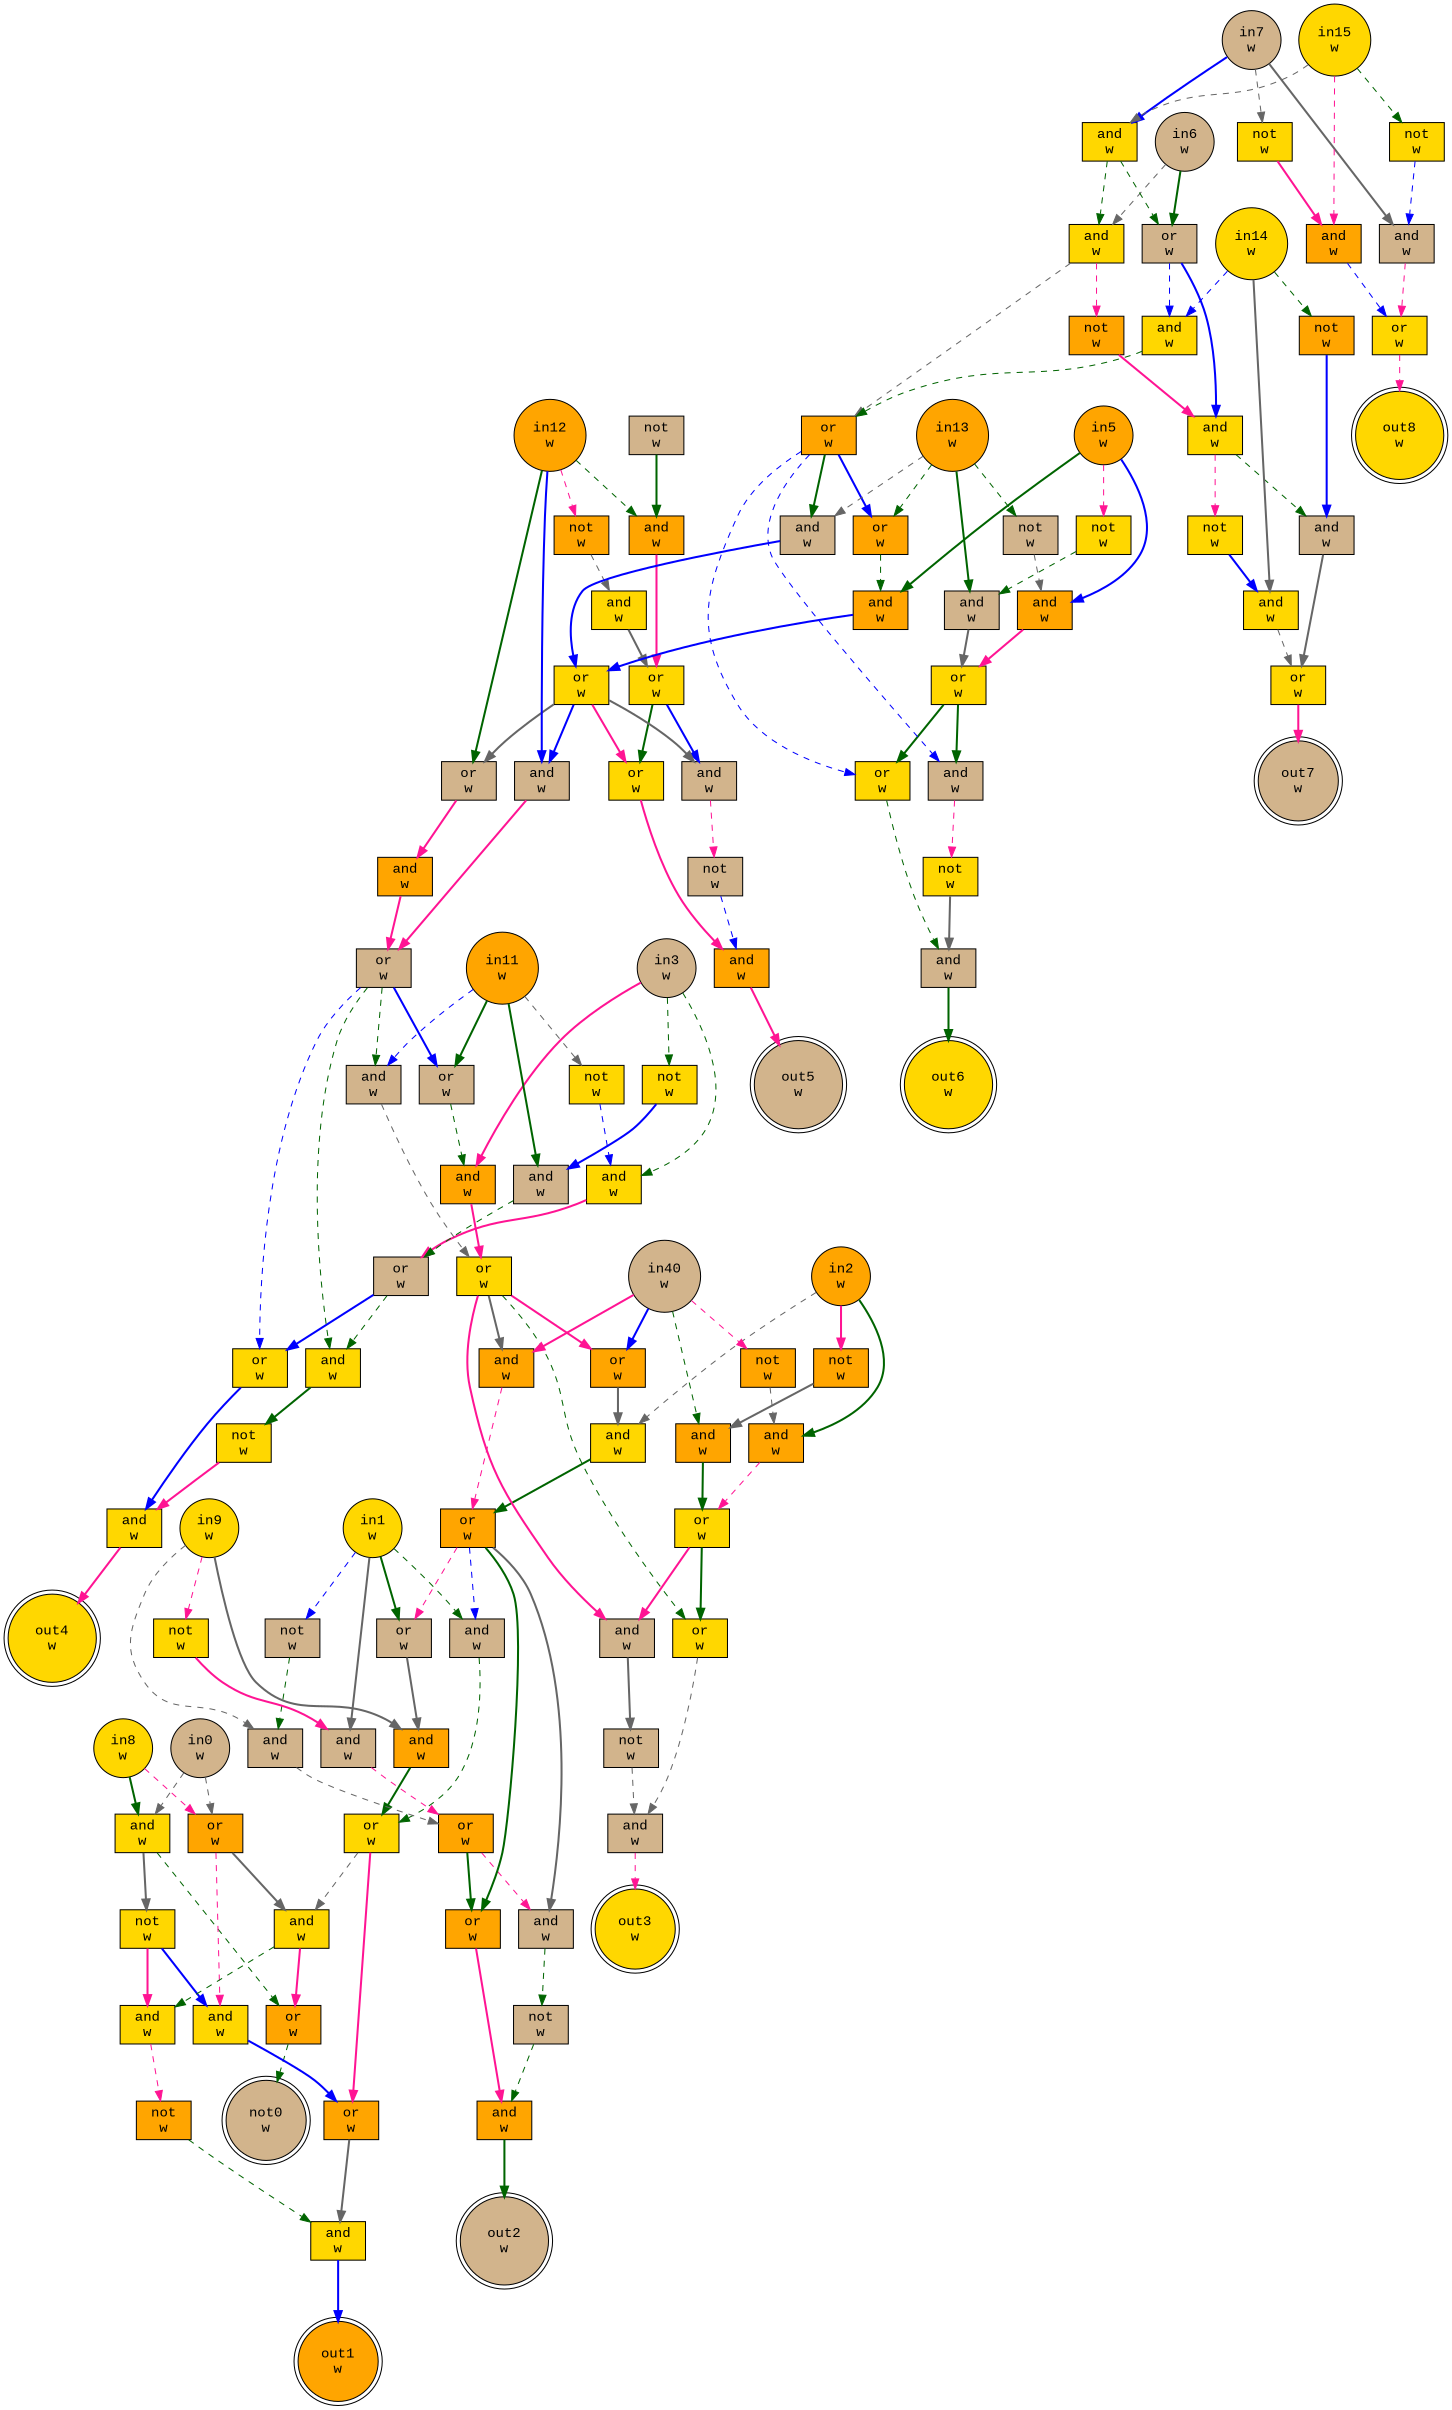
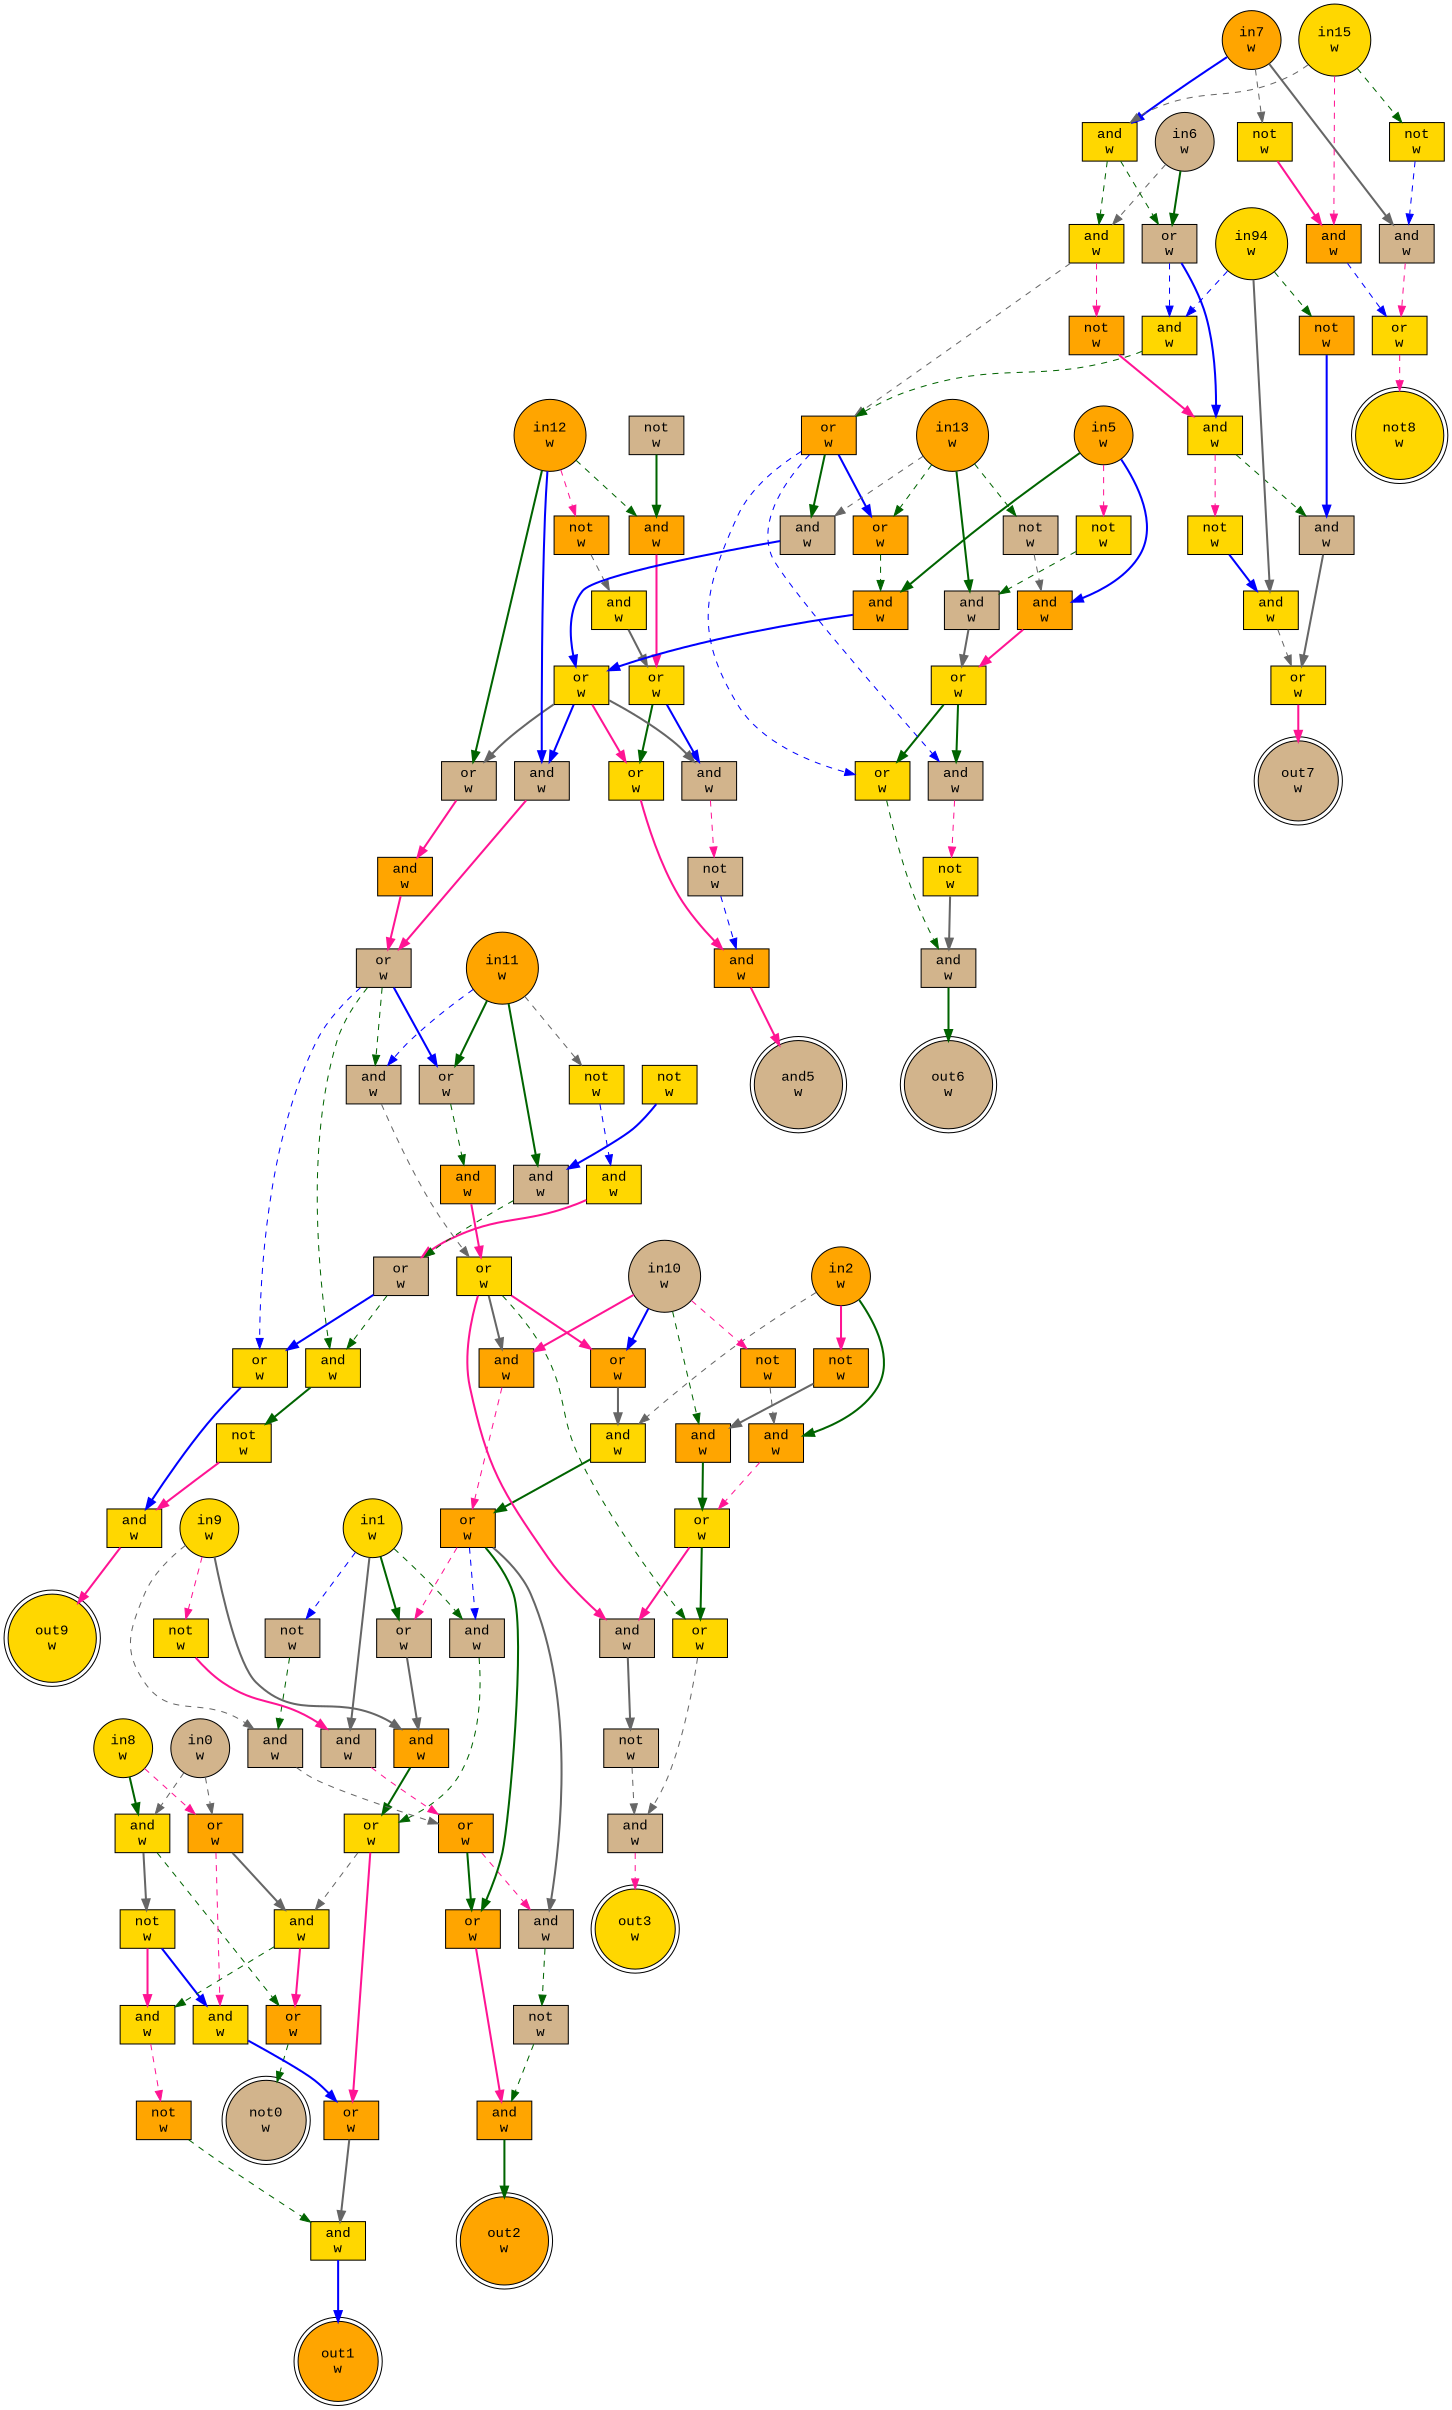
node "in7 w": fillcolor tan -> orange
node "in14 w": label "in14 w" -> "in94 w"
node "out8 w": label "out8 w" -> "not8 w"
node "in3 w": removed
node "out5 w": label "out5 w" -> "and5 w"
node "out6 w": fillcolor gold -> tan
node "in40 w": label "in40 w" -> "in10 w"
node "out4 w": label "out4 w" -> "out9 w"
node "out2 w": fillcolor tan -> orange
